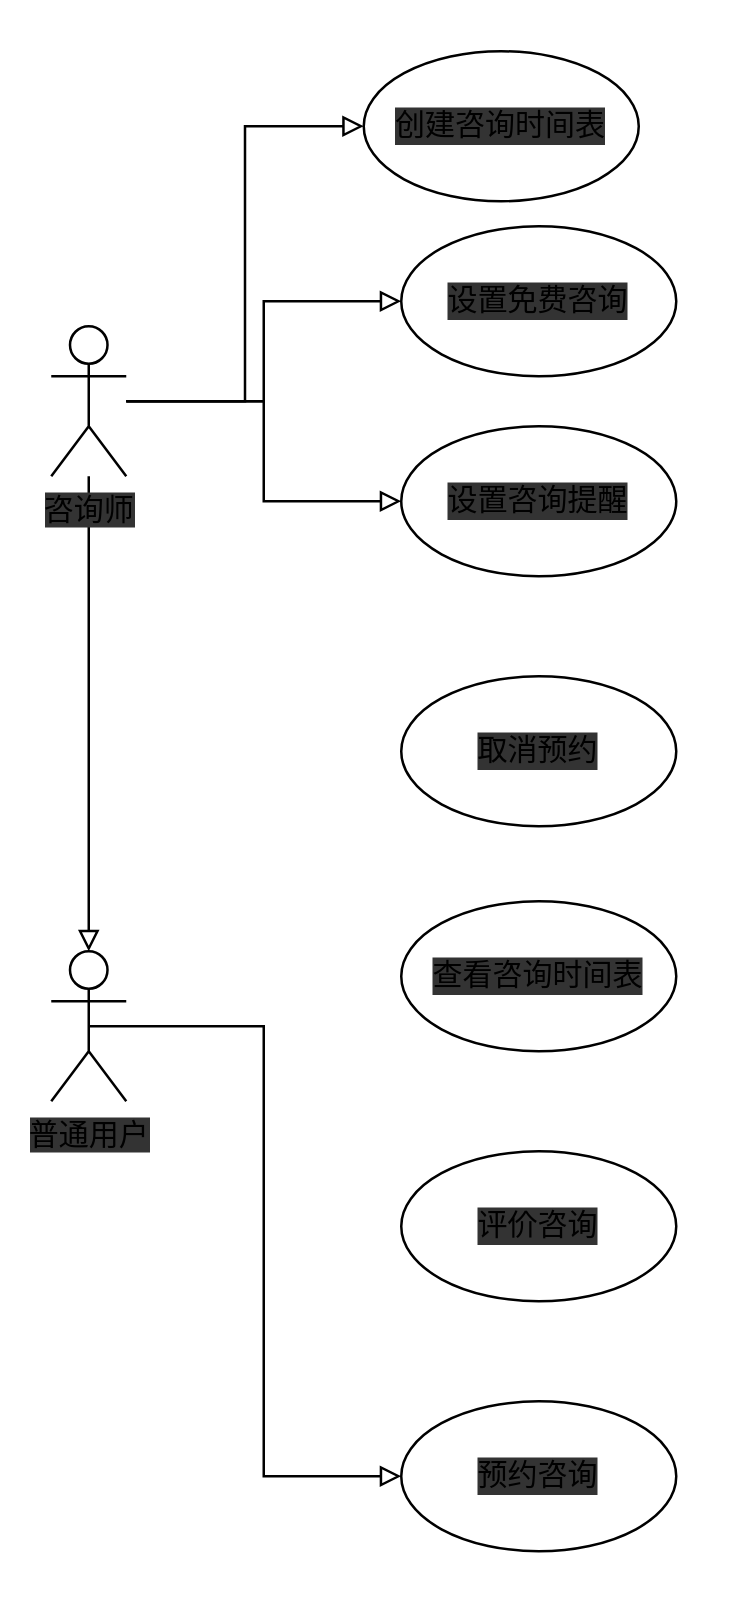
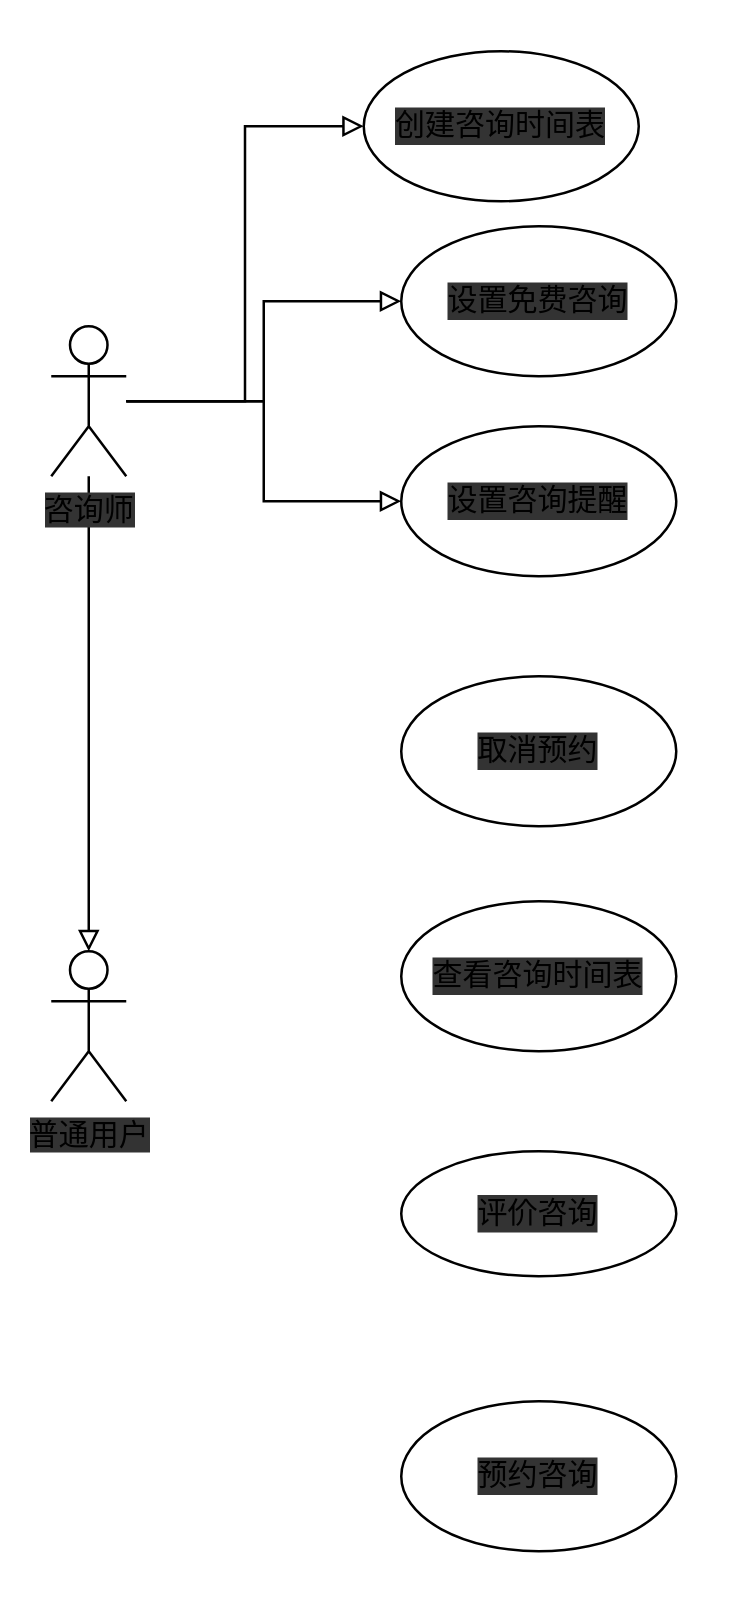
node "评价咨询": size 275x150 -> 275x125
edge "普通用户" -> "预约咨询": removed
